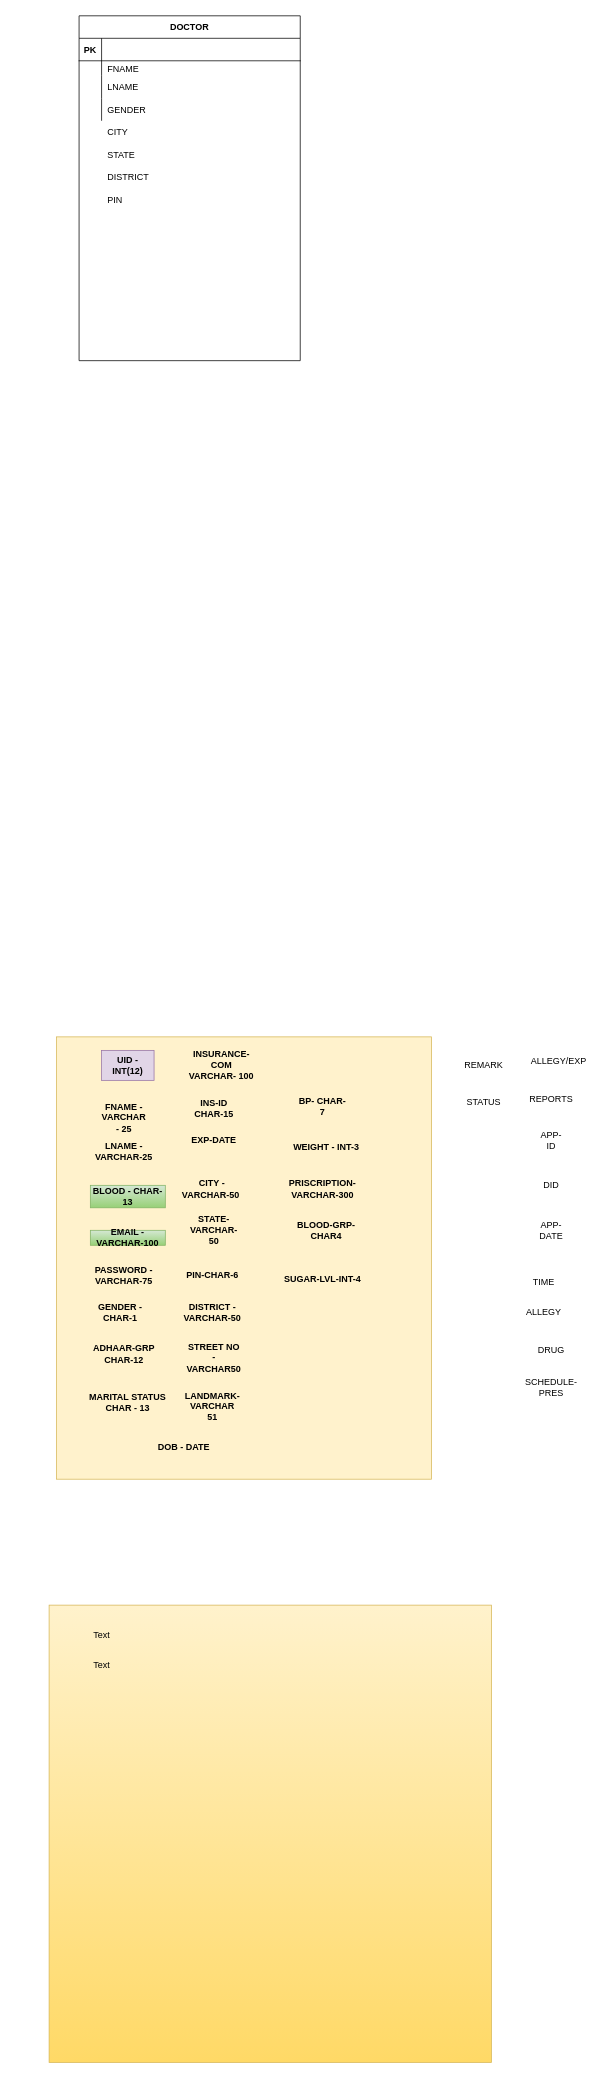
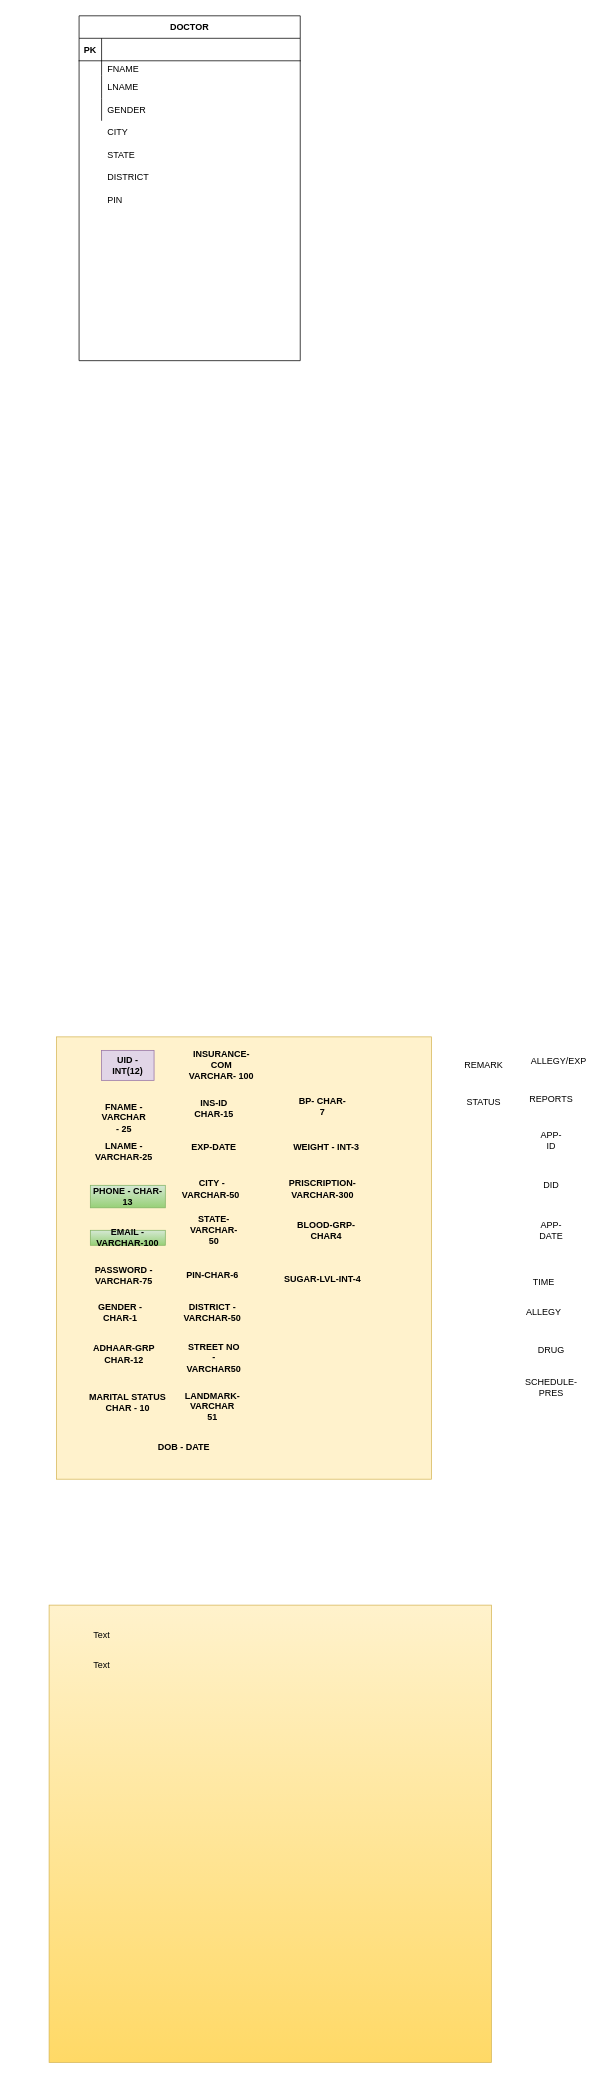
node "EXP-DATE": moved (214, 1140) -> (214, 1148)
node "BLOOD - CHAR-13": label "BLOOD - CHAR-13" -> "PHONE - CHAR-13"
node "MARITAL STATUS CHAR - 13": label "MARITAL STATUS CHAR - 13" -> "MARITAL STATUS CHAR - 10"
